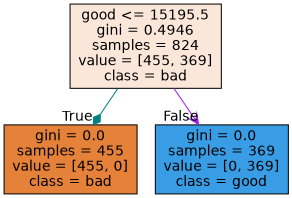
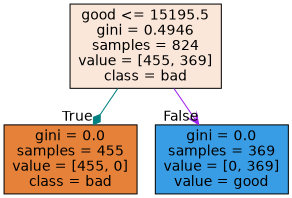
node "gini = 0.0 samples = 369 value = [0, 369] class = good": label "gini = 0.0 samples = 369 value = [0, 369] class = good" -> "gini = 0.0 samples = 369 value = [0, 369] value = good"
